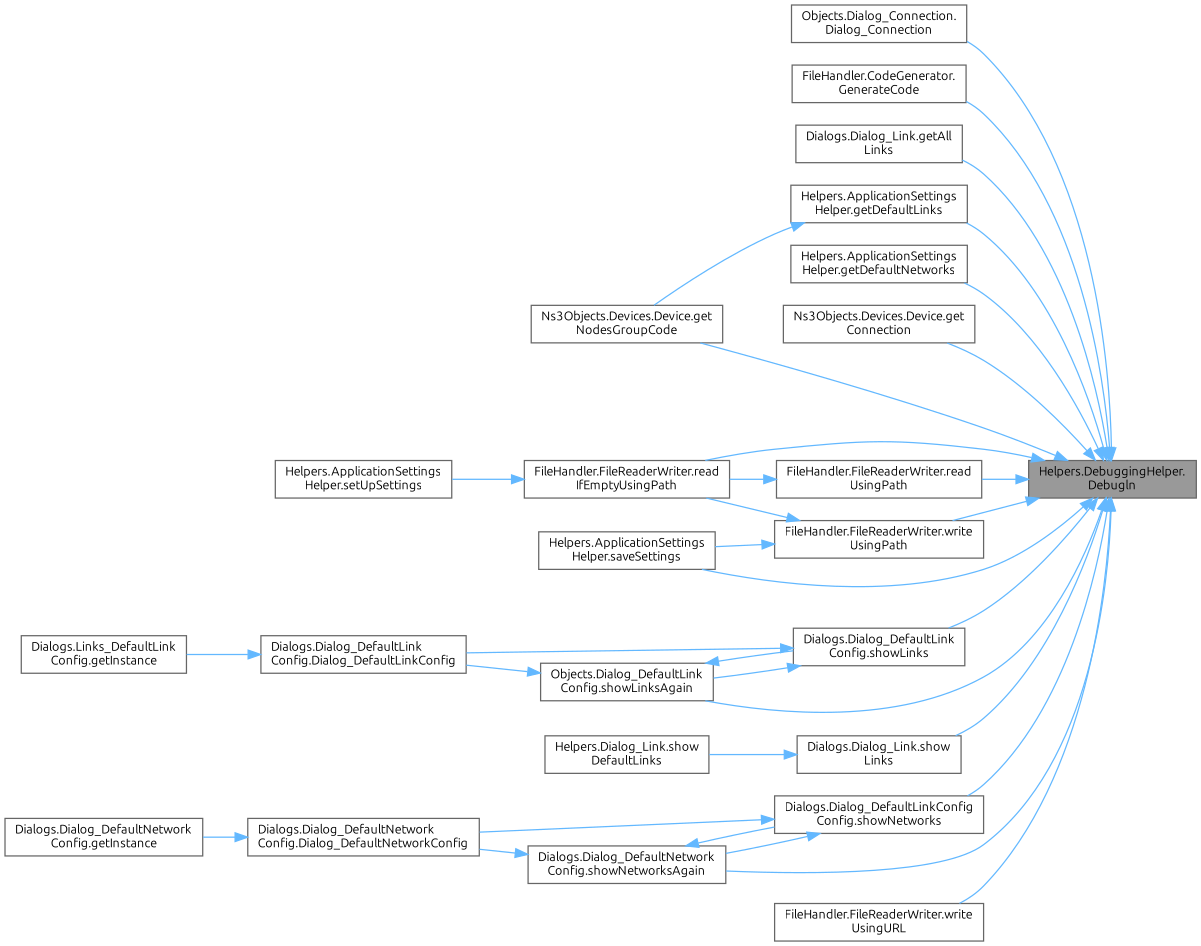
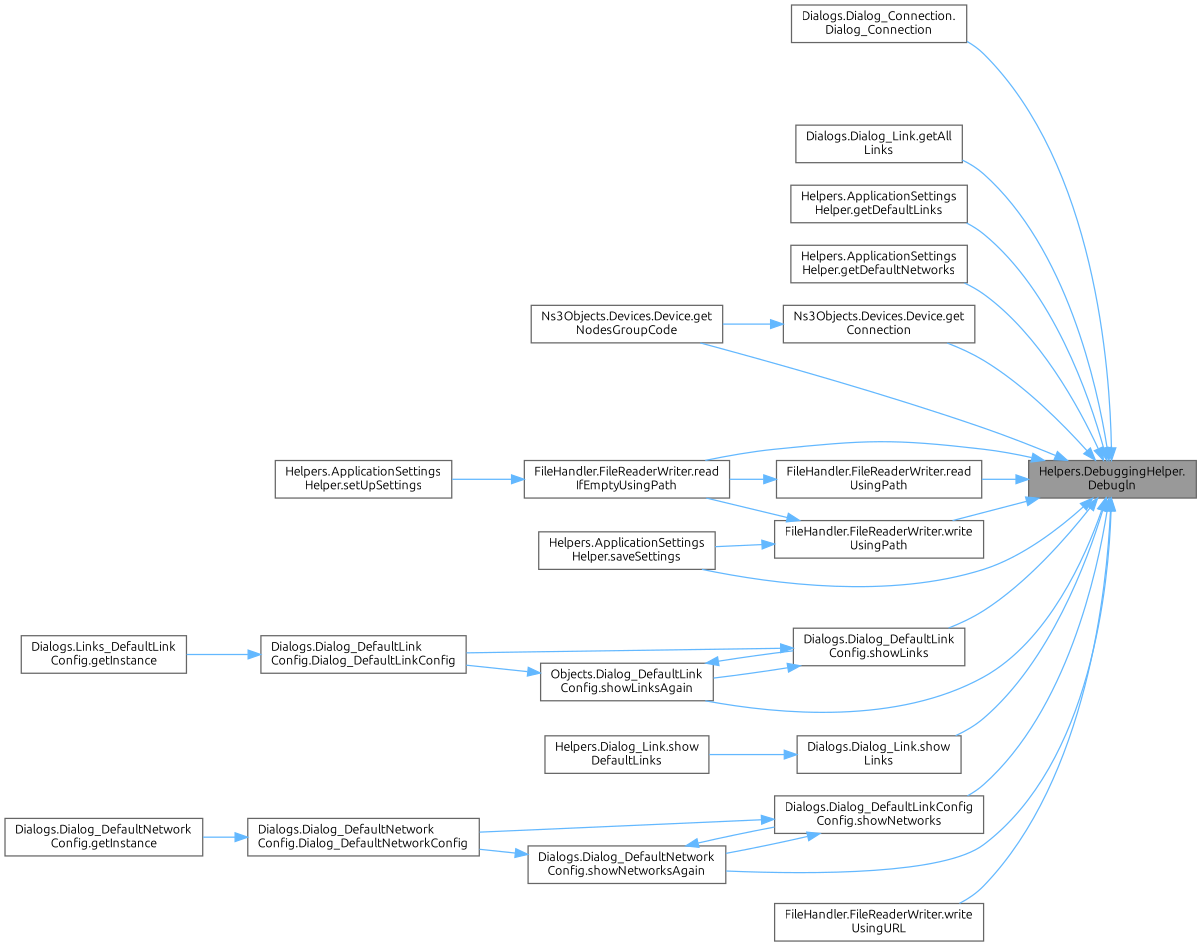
node "Objects.Dialog_Connection. Dialog_Connection": label "Objects.Dialog_Connection. Dialog_Connection" -> "Dialogs.Dialog_Connection. Dialog_Connection"
node "FileHandler.CodeGenerator. GenerateCode": removed
edge "Ns3Objects.Devices.Device.get NodesGroupCode" -> "Helpers.ApplicationSettings Helper.getDefaultLinks": now "Ns3Objects.Devices.Device.get NodesGroupCode" -> "Ns3Objects.Devices.Device.get Connection"
